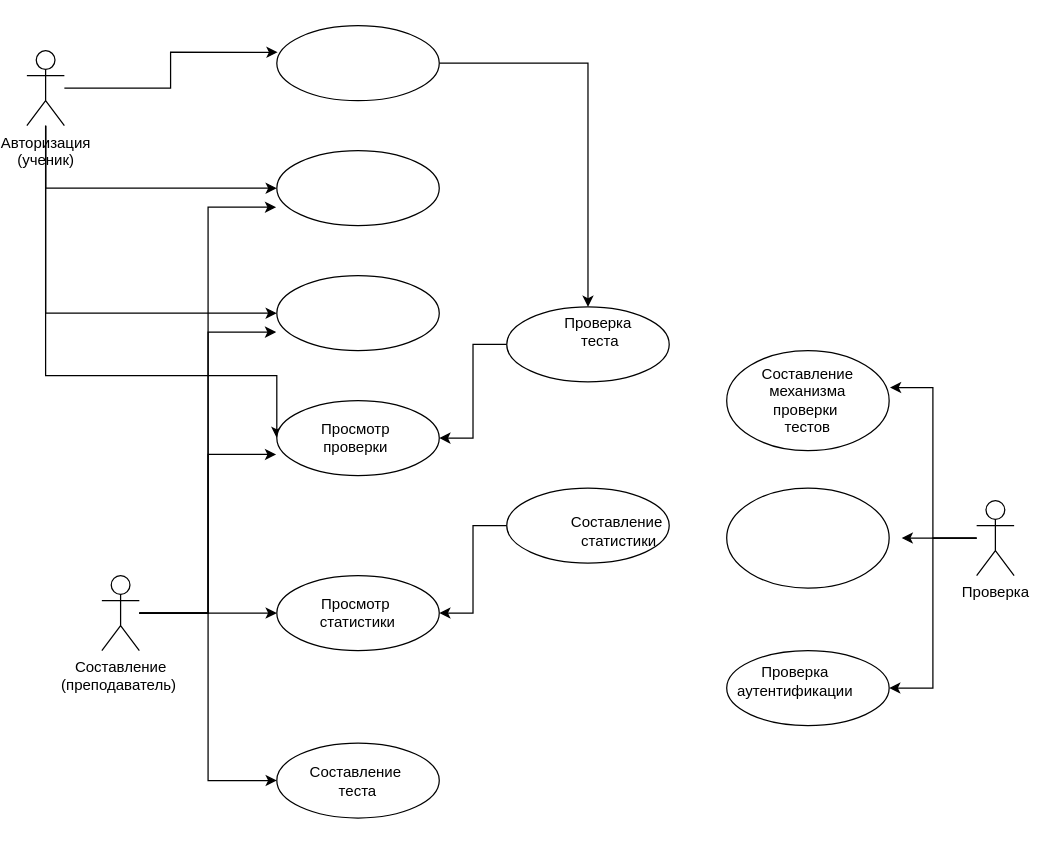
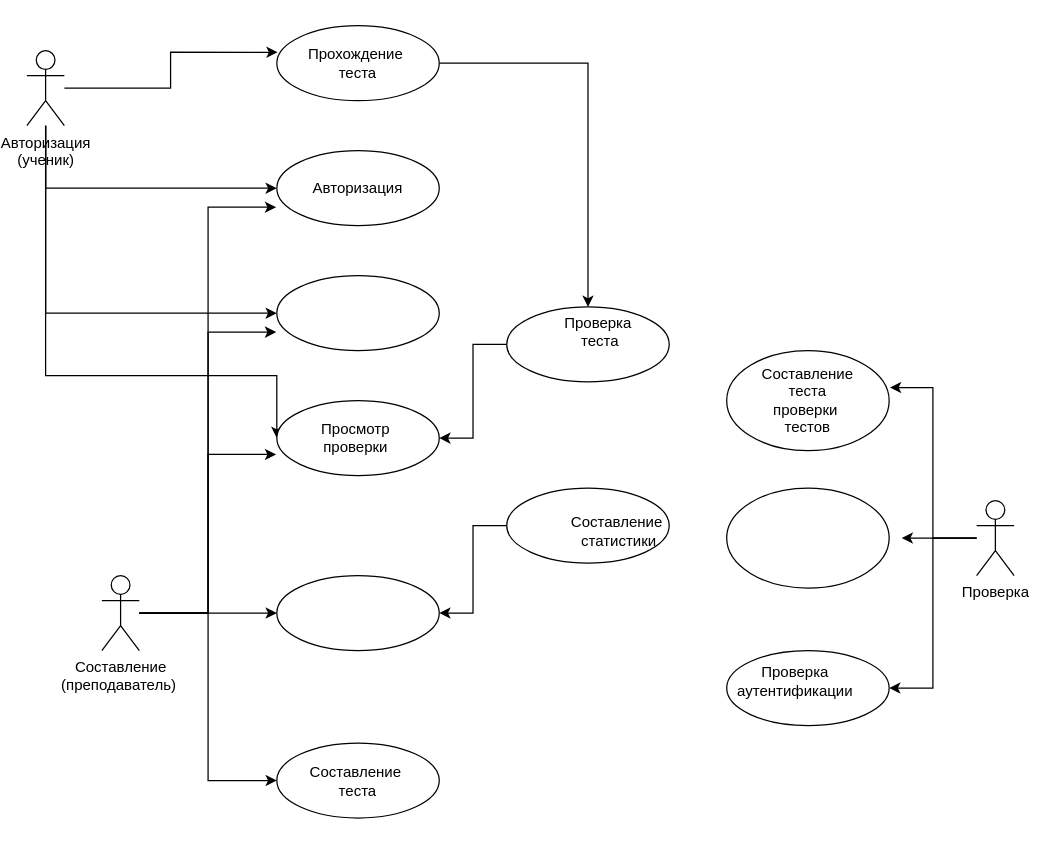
node "Прохождение теста": added
node "Авторизация": added
node "Составление механизма проверки тестов": label "Составление механизма проверки тестов" -> "Составление теста проверки тестов"
node "Просмотр статистики": removed
